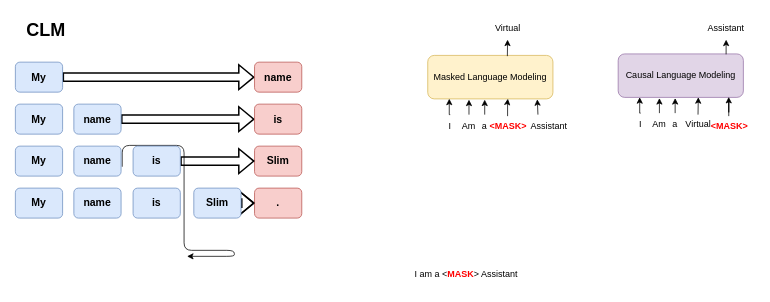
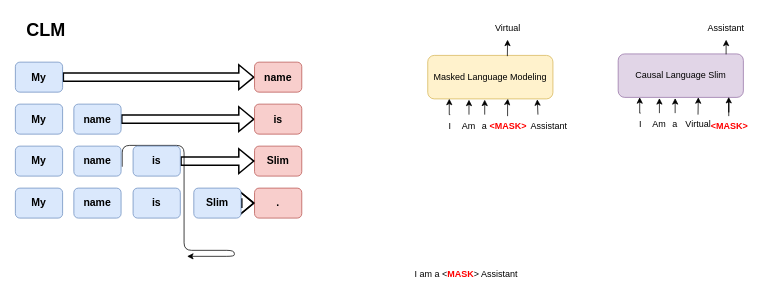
node "Causal Language Modeling": label "Causal Language Modeling" -> "Causal Language Slim"
